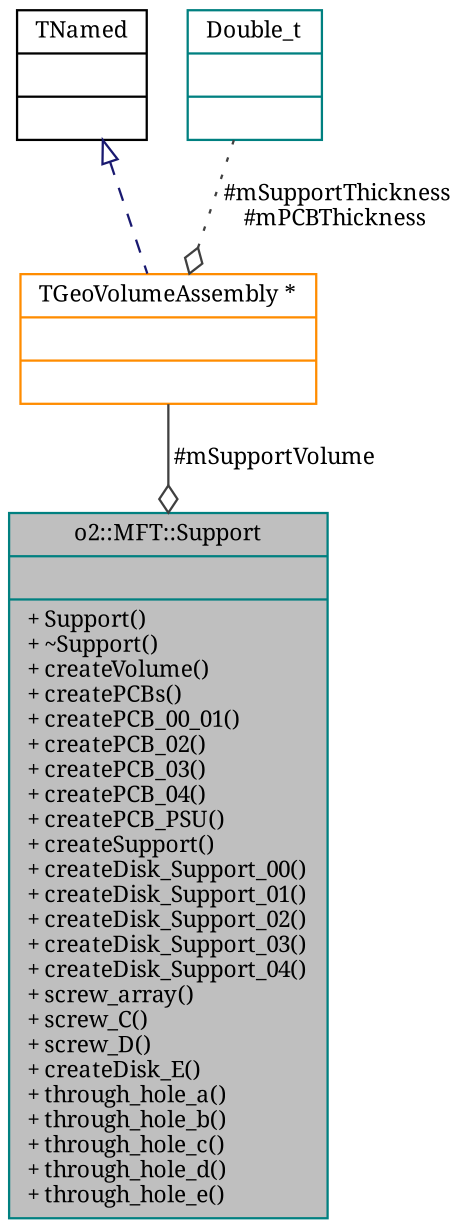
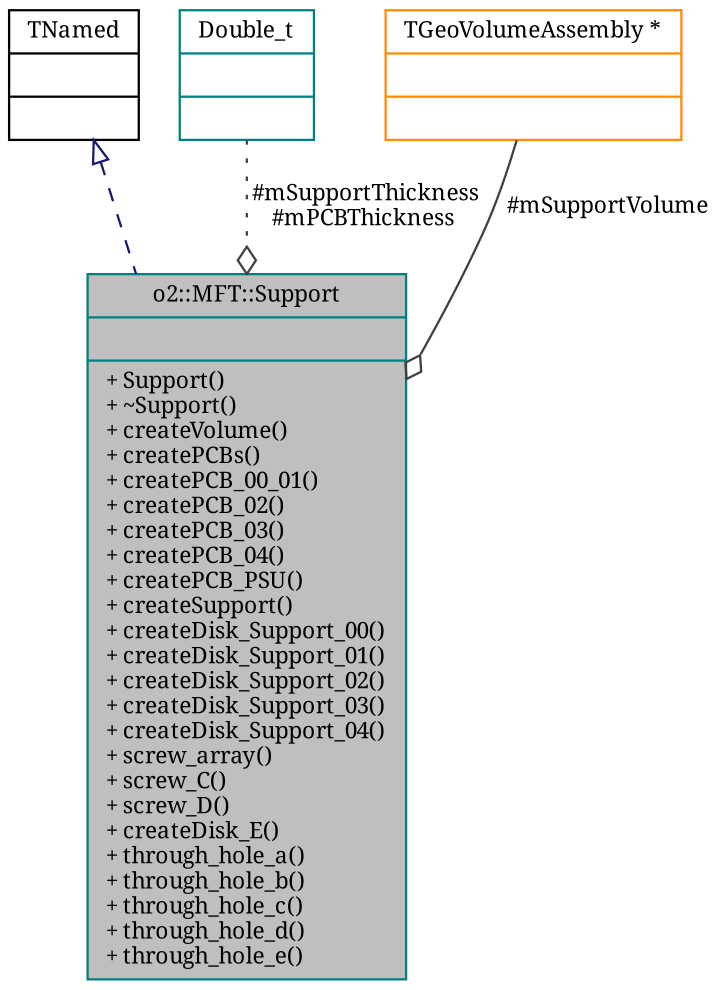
edge "Double_t" -> "TGeoVolumeAssembly *": now "Double_t" -> "o2::MFT::Support"
edge "TGeoVolumeAssembly *" -> "TNamed": now "o2::MFT::Support" -> "TNamed"
